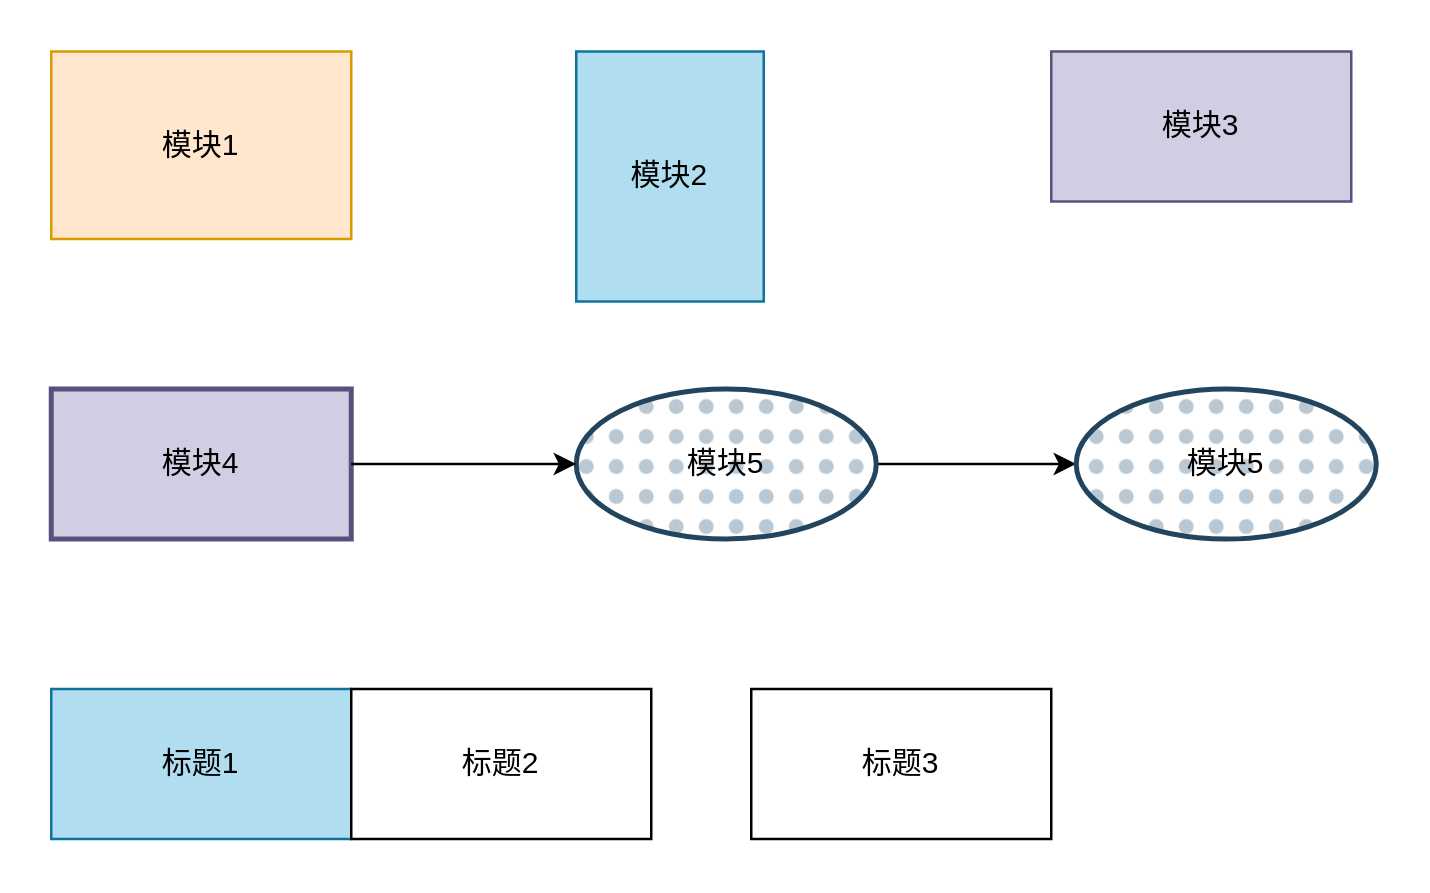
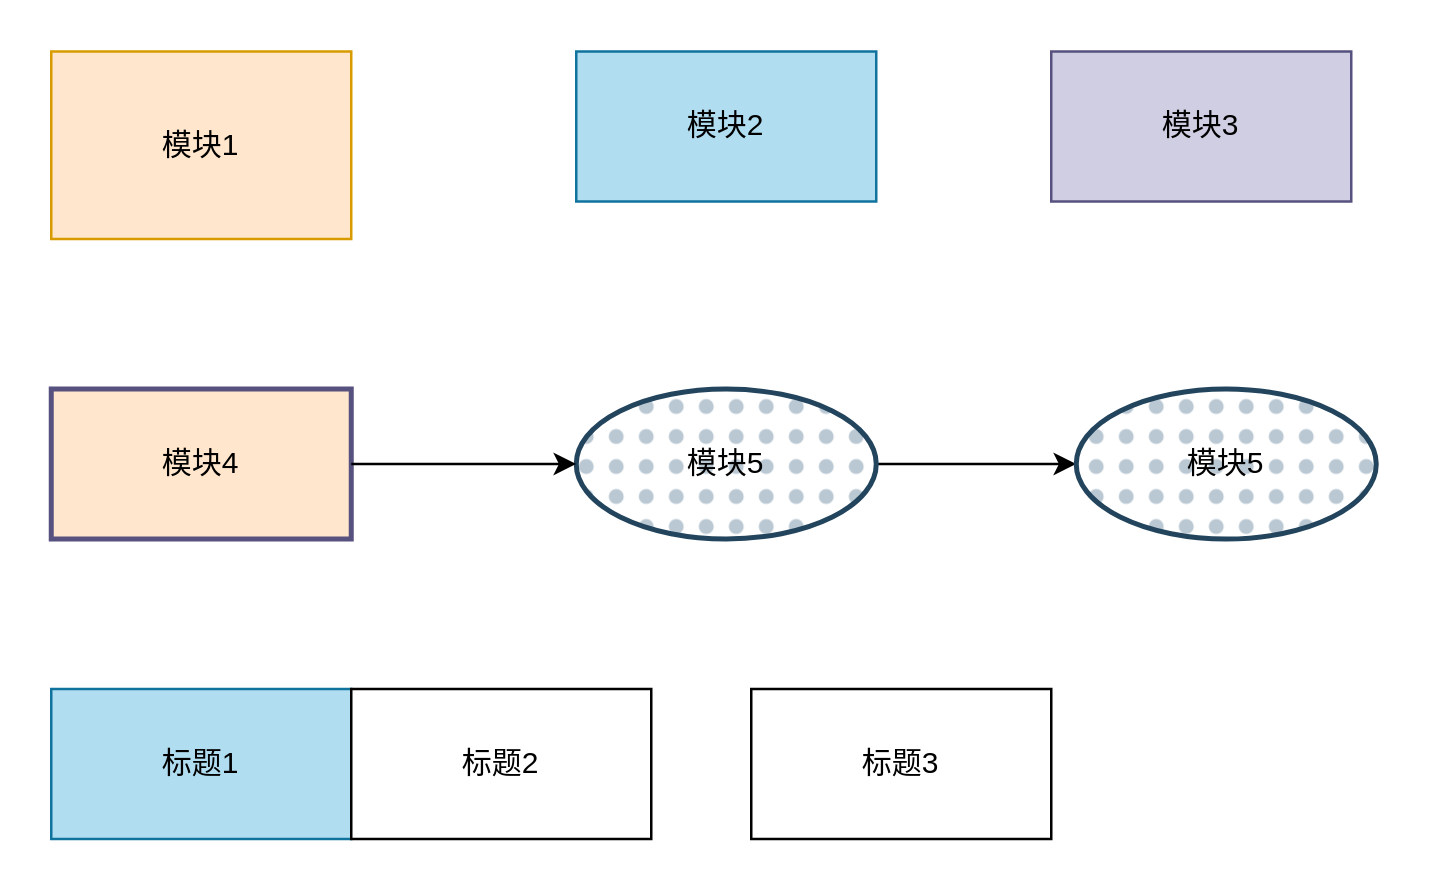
node "模块2": size 188x250 -> 300x150
node "模块4": fillcolor #d0cee2 -> #ffe6cc
